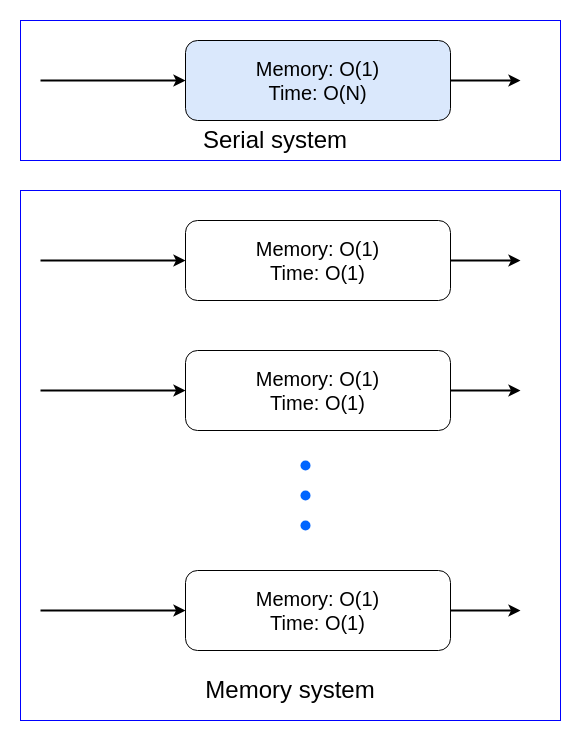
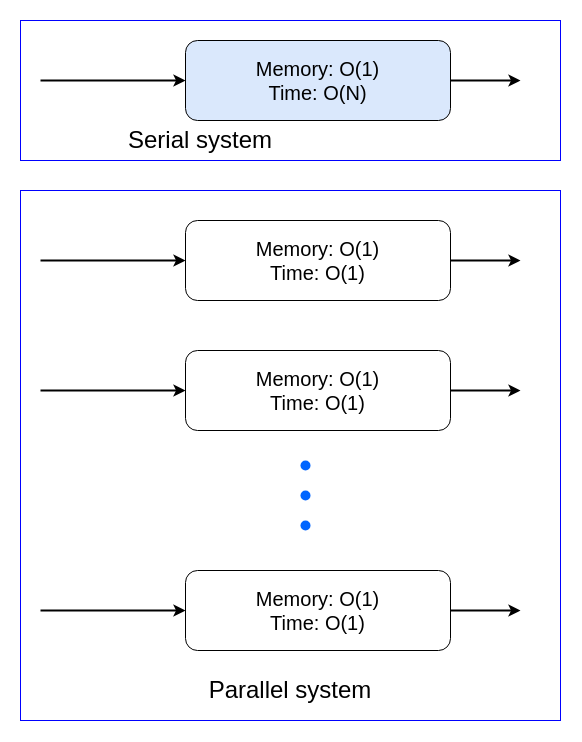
node "Serial system": moved (276, 141) -> (201, 141)
node "Memory system": label "Memory system" -> "Parallel system"
